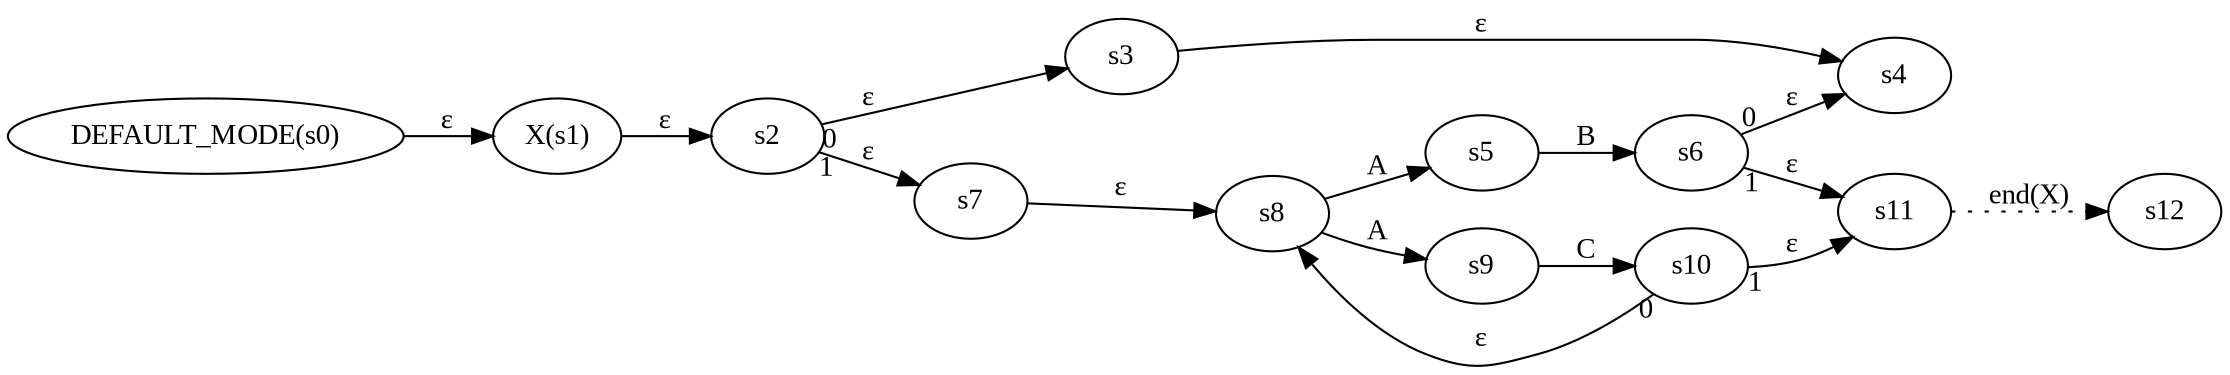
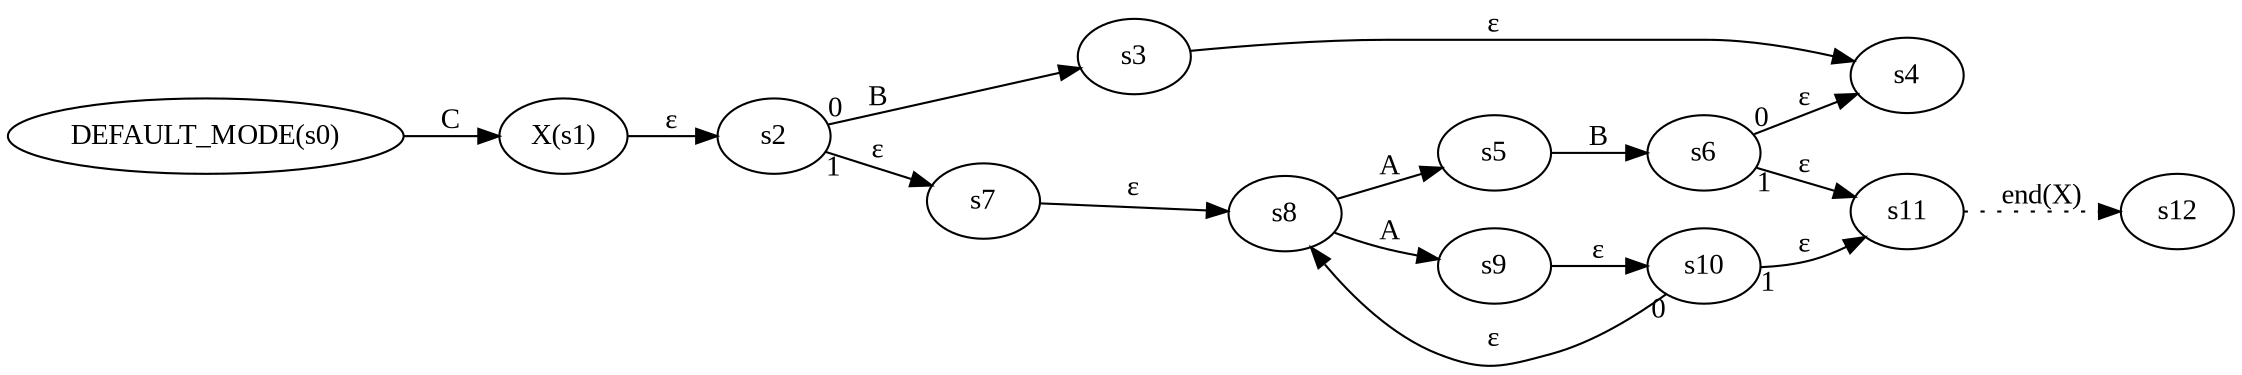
edge "s2" -> "s3": label "ε" -> "B"
edge "DEFAULT_MODE(s0)" -> "X(s1)": label "ε" -> "C"
edge "s9" -> "s10": label "C" -> "ε"
